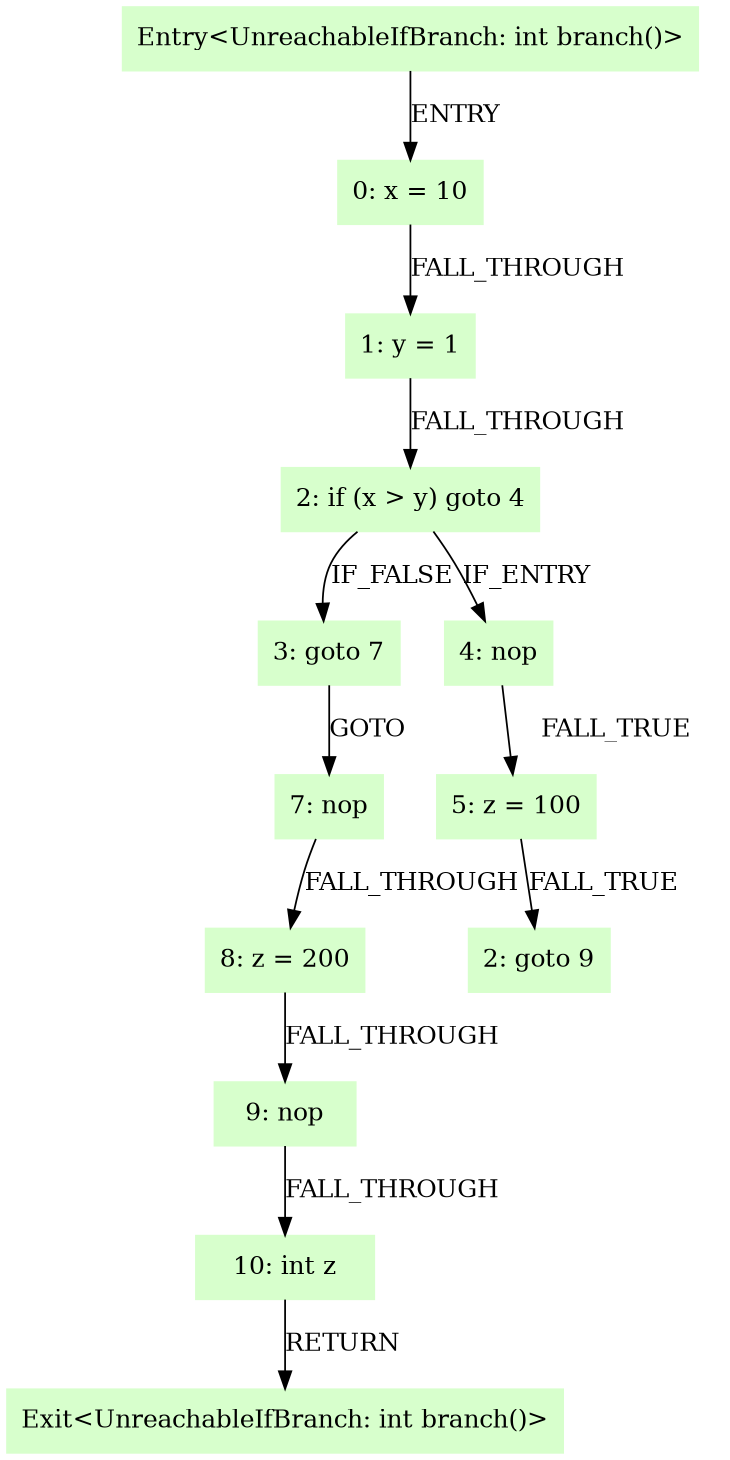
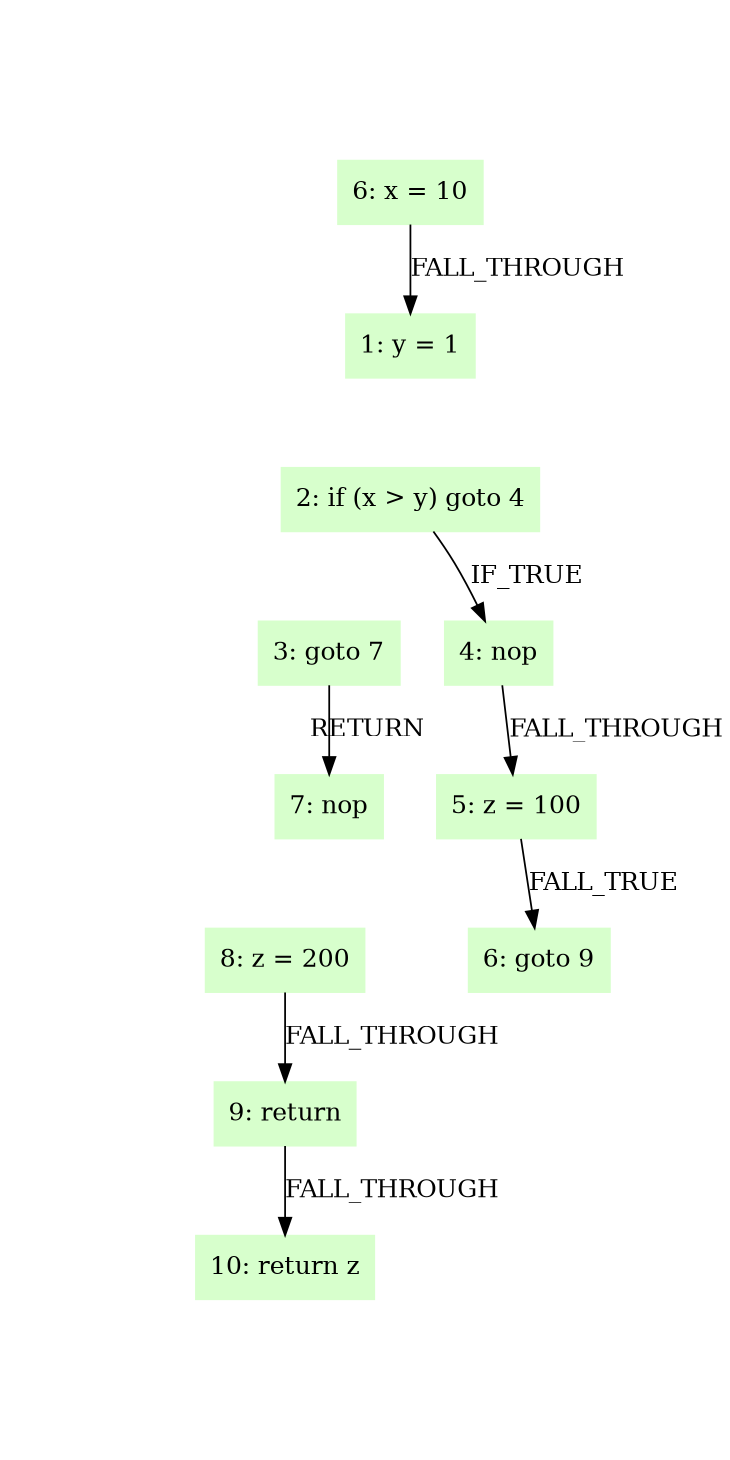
node "Entry<UnreachableIfBranch: int branch()>": removed
node "0: x = 10": label "0: x = 10" -> "6: x = 10"
edge "1: y = 1" -> "2: if (x > y) goto 4": removed, label "FALL_THROUGH"
edge "2: if (x > y) goto 4" -> "3: goto 7": removed, label "IF_FALSE"
edge "2: if (x > y) goto 4" -> "4: nop": label "IF_ENTRY" -> "IF_TRUE"
edge "3: goto 7" -> "7: nop": label "GOTO" -> "RETURN"
edge "4: nop" -> "5: z = 100": label "FALL_TRUE" -> "FALL_THROUGH"
edge "7: nop" -> "8: z = 200": removed, label "FALL_THROUGH"
node "2: goto 9": label "2: goto 9" -> "6: goto 9"
node "9: nop": label "9: nop" -> "9: return"
node "10: int z": label "10: int z" -> "10: return z"
node "Exit<UnreachableIfBranch: int branch()>": removed
